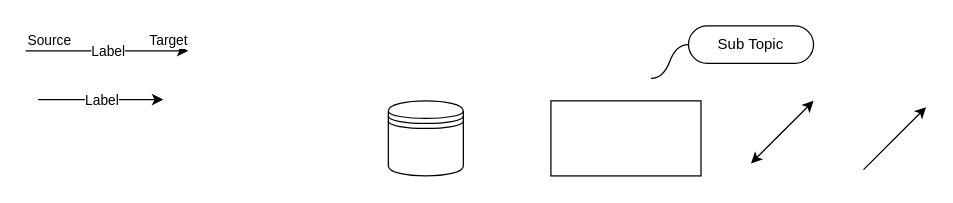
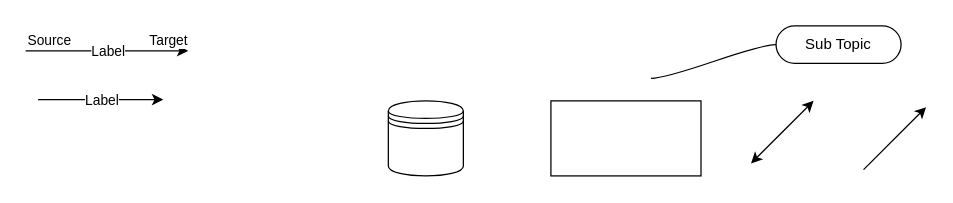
node "Sub Topic": moved (751, 44) -> (838, 44)
